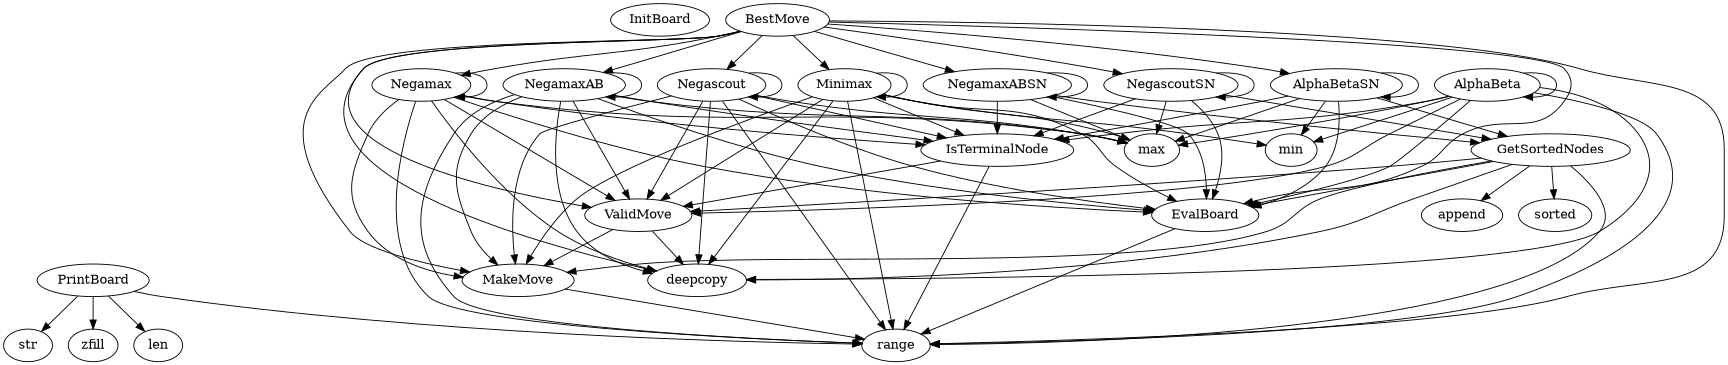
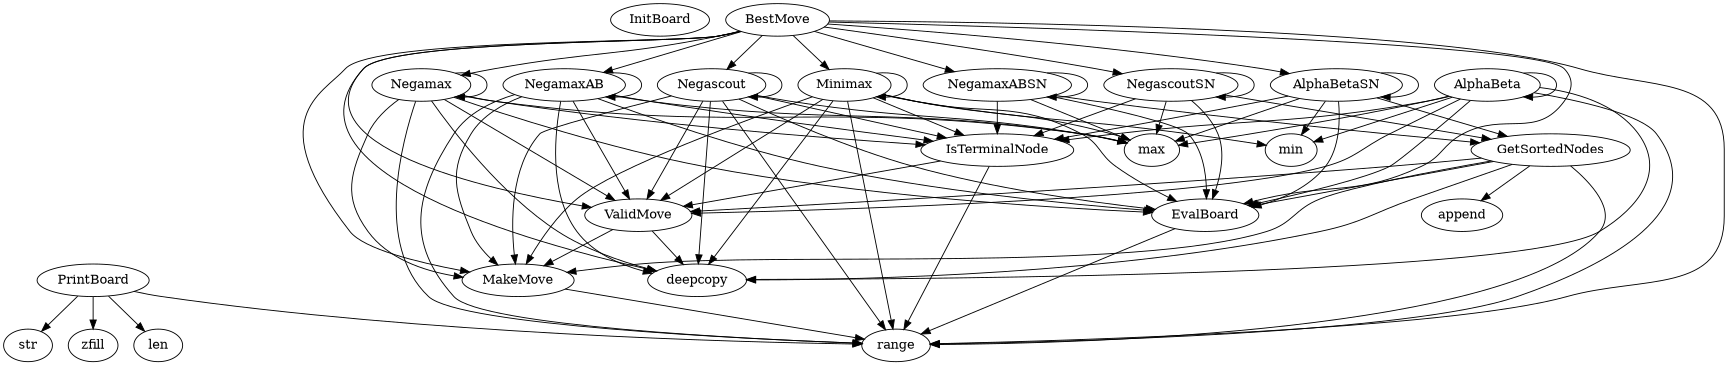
node "sorted": removed
